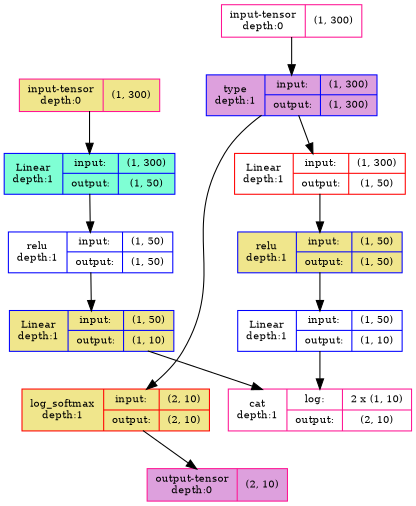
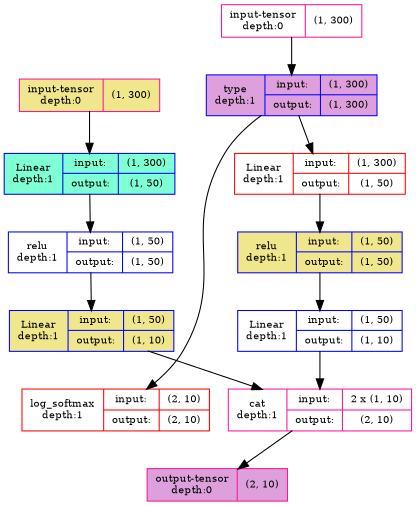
node "cat": text "log:" -> "input:"
node "log_softmax": fillcolor khaki -> white
edge "log_softmax" -> "output-tensor": now "cat" -> "output-tensor"
